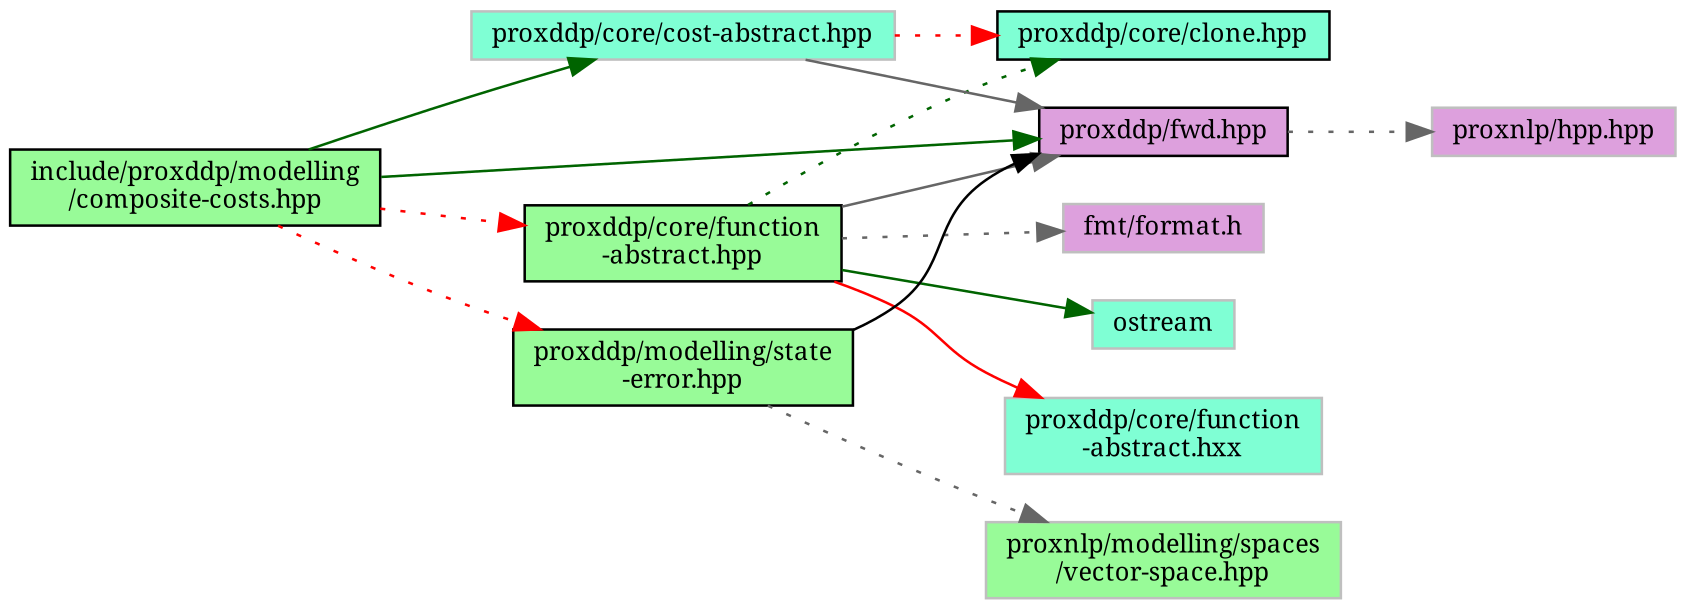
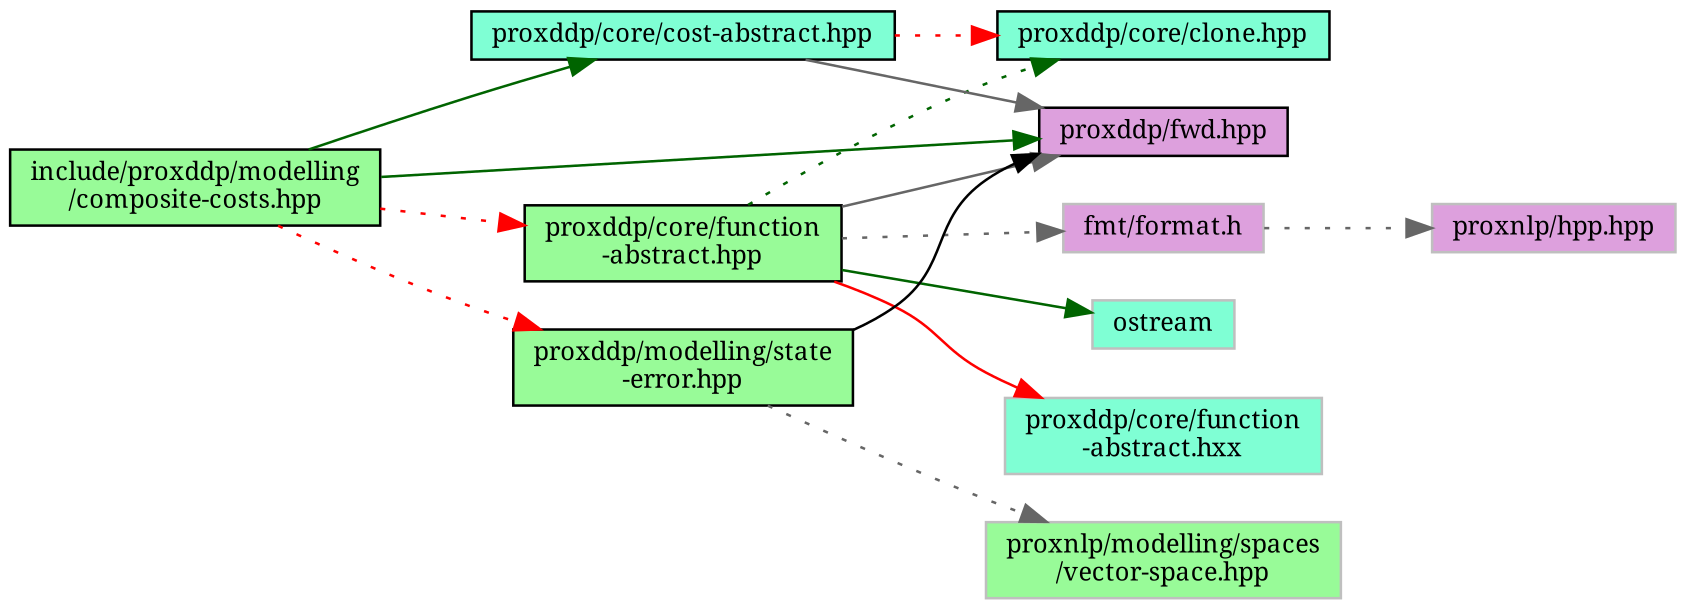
node "proxddp/core/cost-abstract.hpp": color grey75 -> black
edge "proxddp/fwd.hpp" -> "proxnlp/hpp.hpp": now "fmt/format.h" -> "proxnlp/hpp.hpp"
